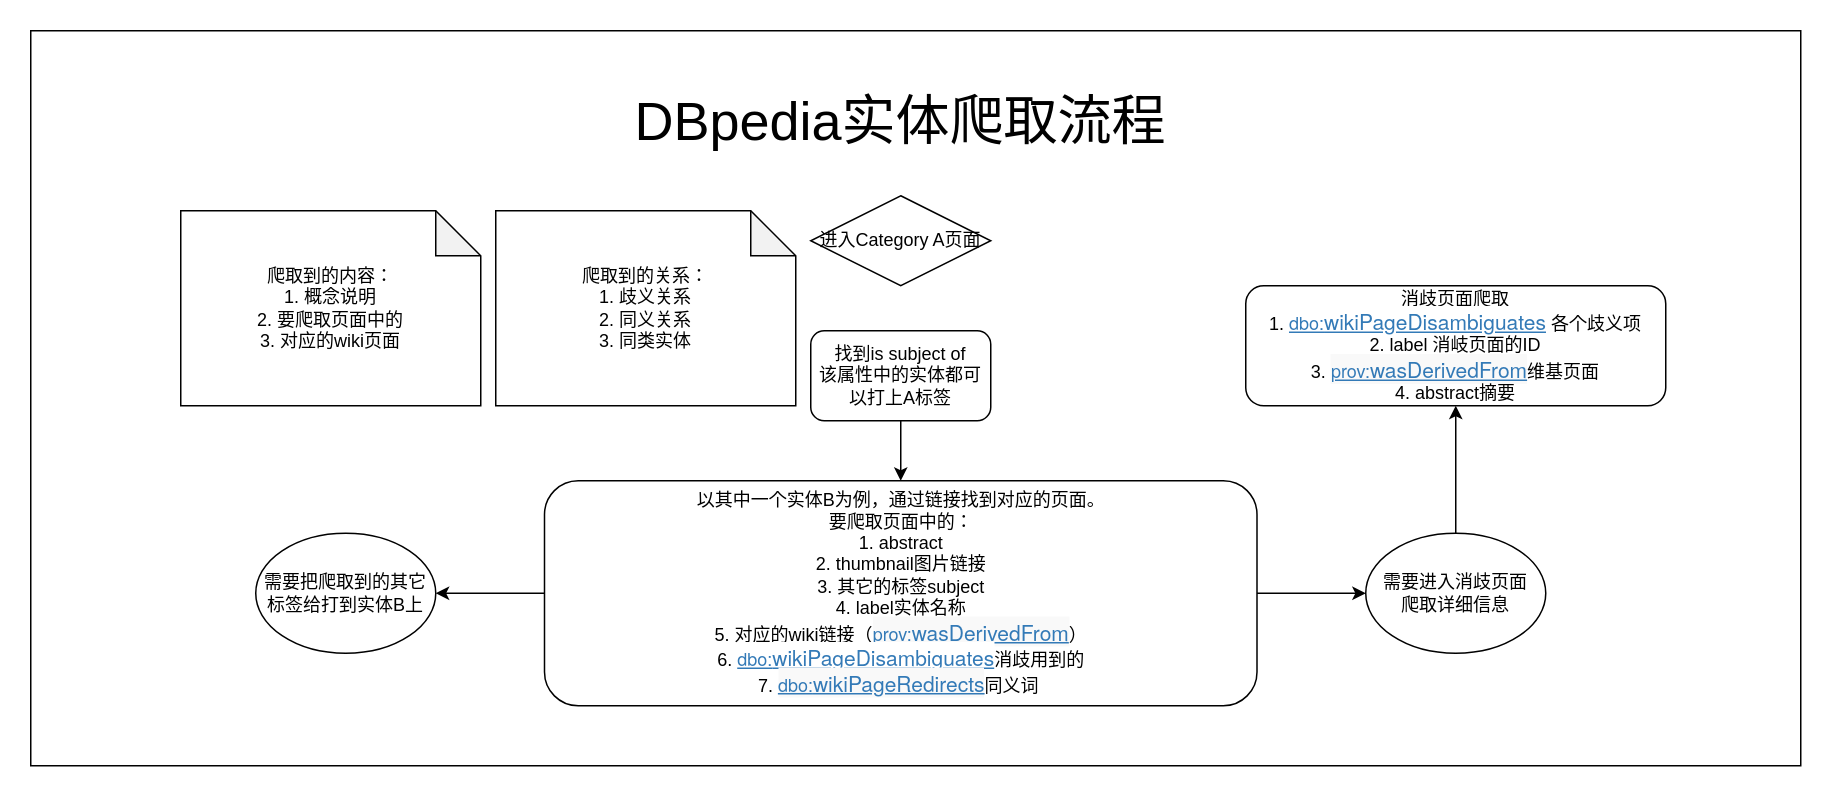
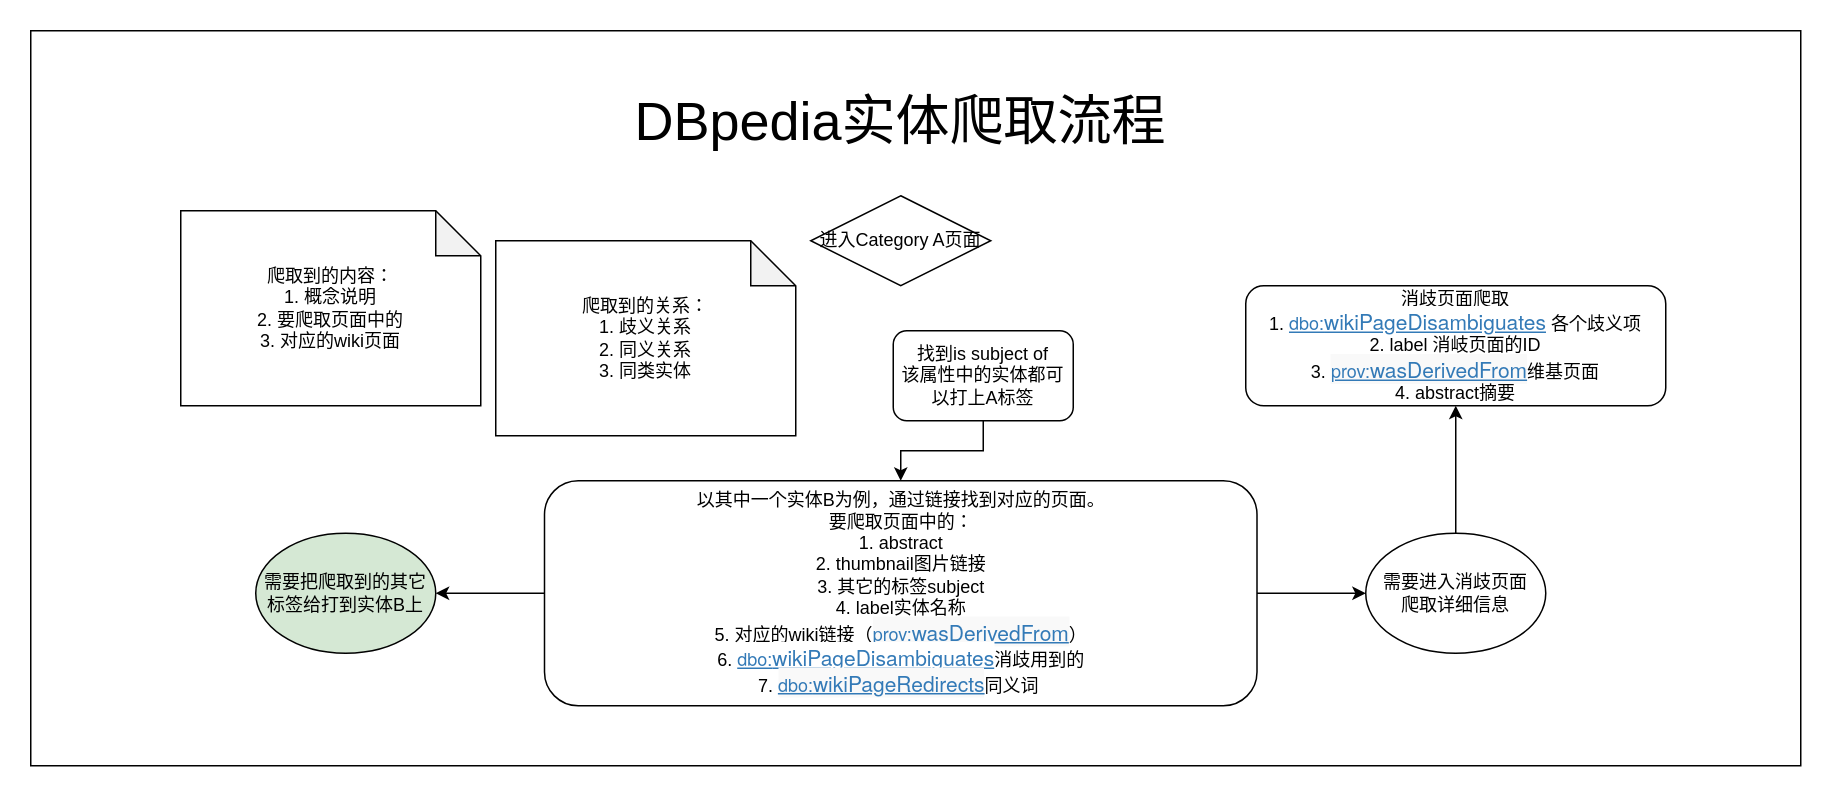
node "爬取到的关系： 1. 歧义关系 2. 同义关系 3. 同类实体": moved (646, 308) -> (646, 338)
node "找到is subject of 该属性中的实体都可以打上A标签": moved (901, 376) -> (983, 376)
node "需要把爬取到的其它标签给打到实体B上": fillcolor #ffffff -> #d5e8d4
